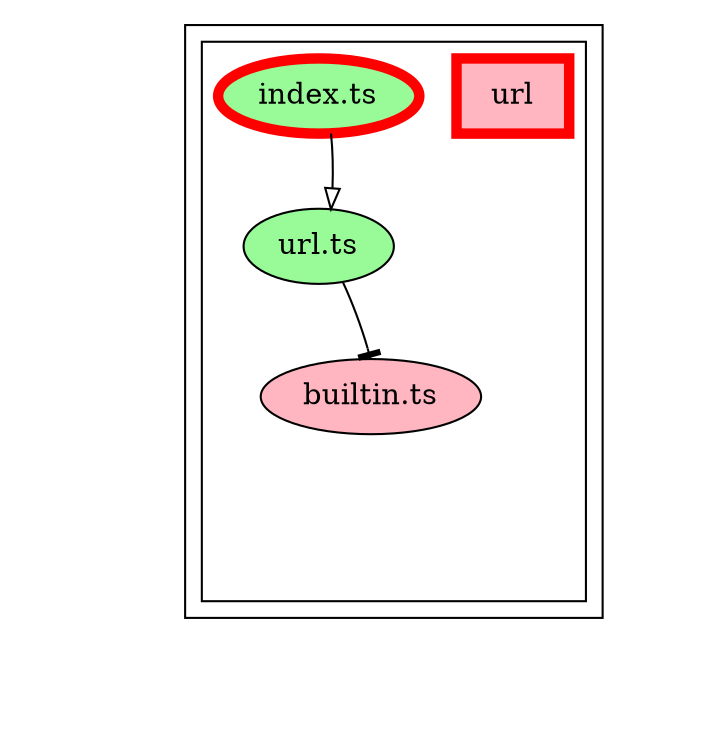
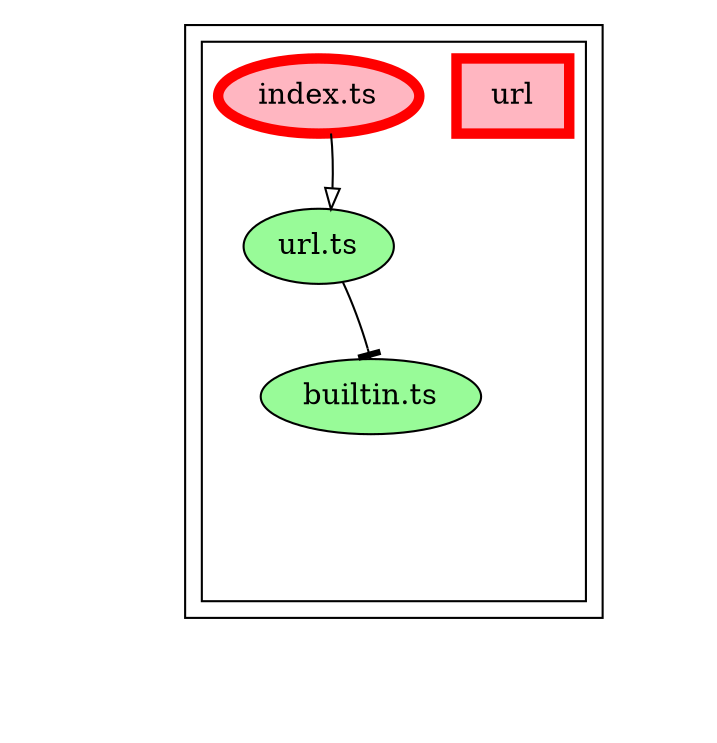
node "index.ts": fillcolor palegreen -> lightpink
node "builtin.ts": fillcolor lightpink -> palegreen
